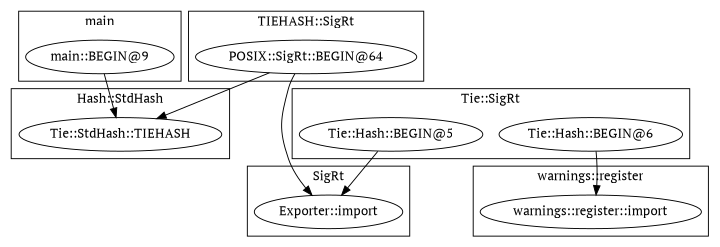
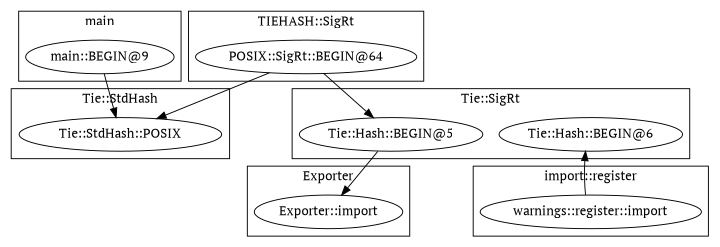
cluster "Hash::StdHash": label "Hash::StdHash" -> "Tie::StdHash"
edge "POSIX::SigRt::BEGIN@64" -> "Exporter::import": now "POSIX::SigRt::BEGIN@64" -> "Tie::Hash::BEGIN@5"
node "Tie::StdHash::TIEHASH": label "Tie::StdHash::TIEHASH" -> "Tie::StdHash::POSIX"
edge "Tie::Hash::BEGIN@6" -> "warnings::register::import": reversed
cluster "SigRt": label "SigRt" -> "Exporter"
cluster "warnings::register": label "warnings::register" -> "import::register"
